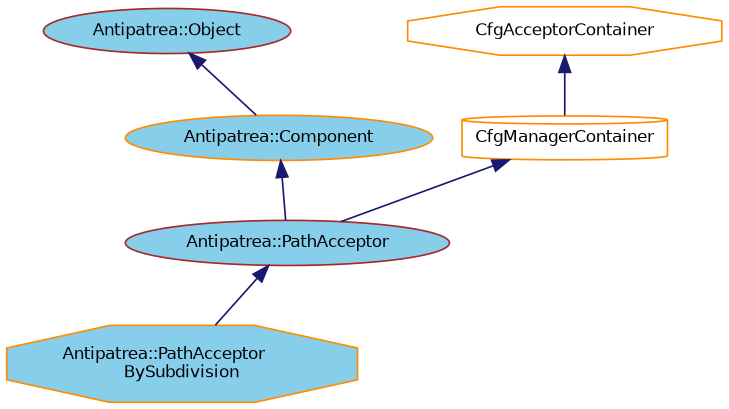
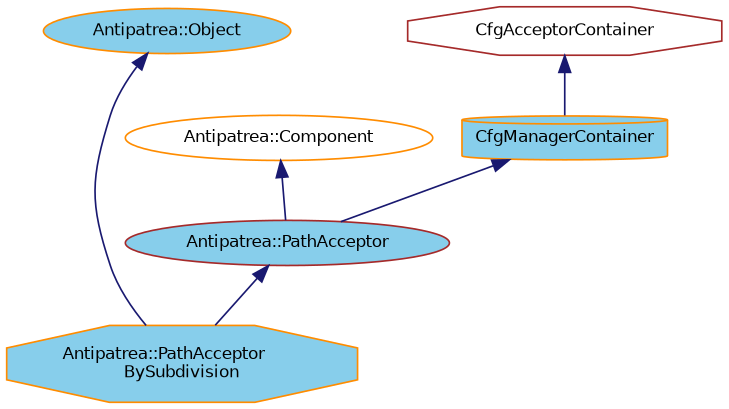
node "Antipatrea::Object": color brown -> darkorange
node "CfgAcceptorContainer": color darkorange -> brown
edge "Antipatrea::Component" -> "Antipatrea::Object": now "Antipatrea::PathAcceptor BySubdivision" -> "Antipatrea::Object"
node "Antipatrea::Component": fillcolor skyblue -> white
node "CfgManagerContainer": fillcolor white -> skyblue
